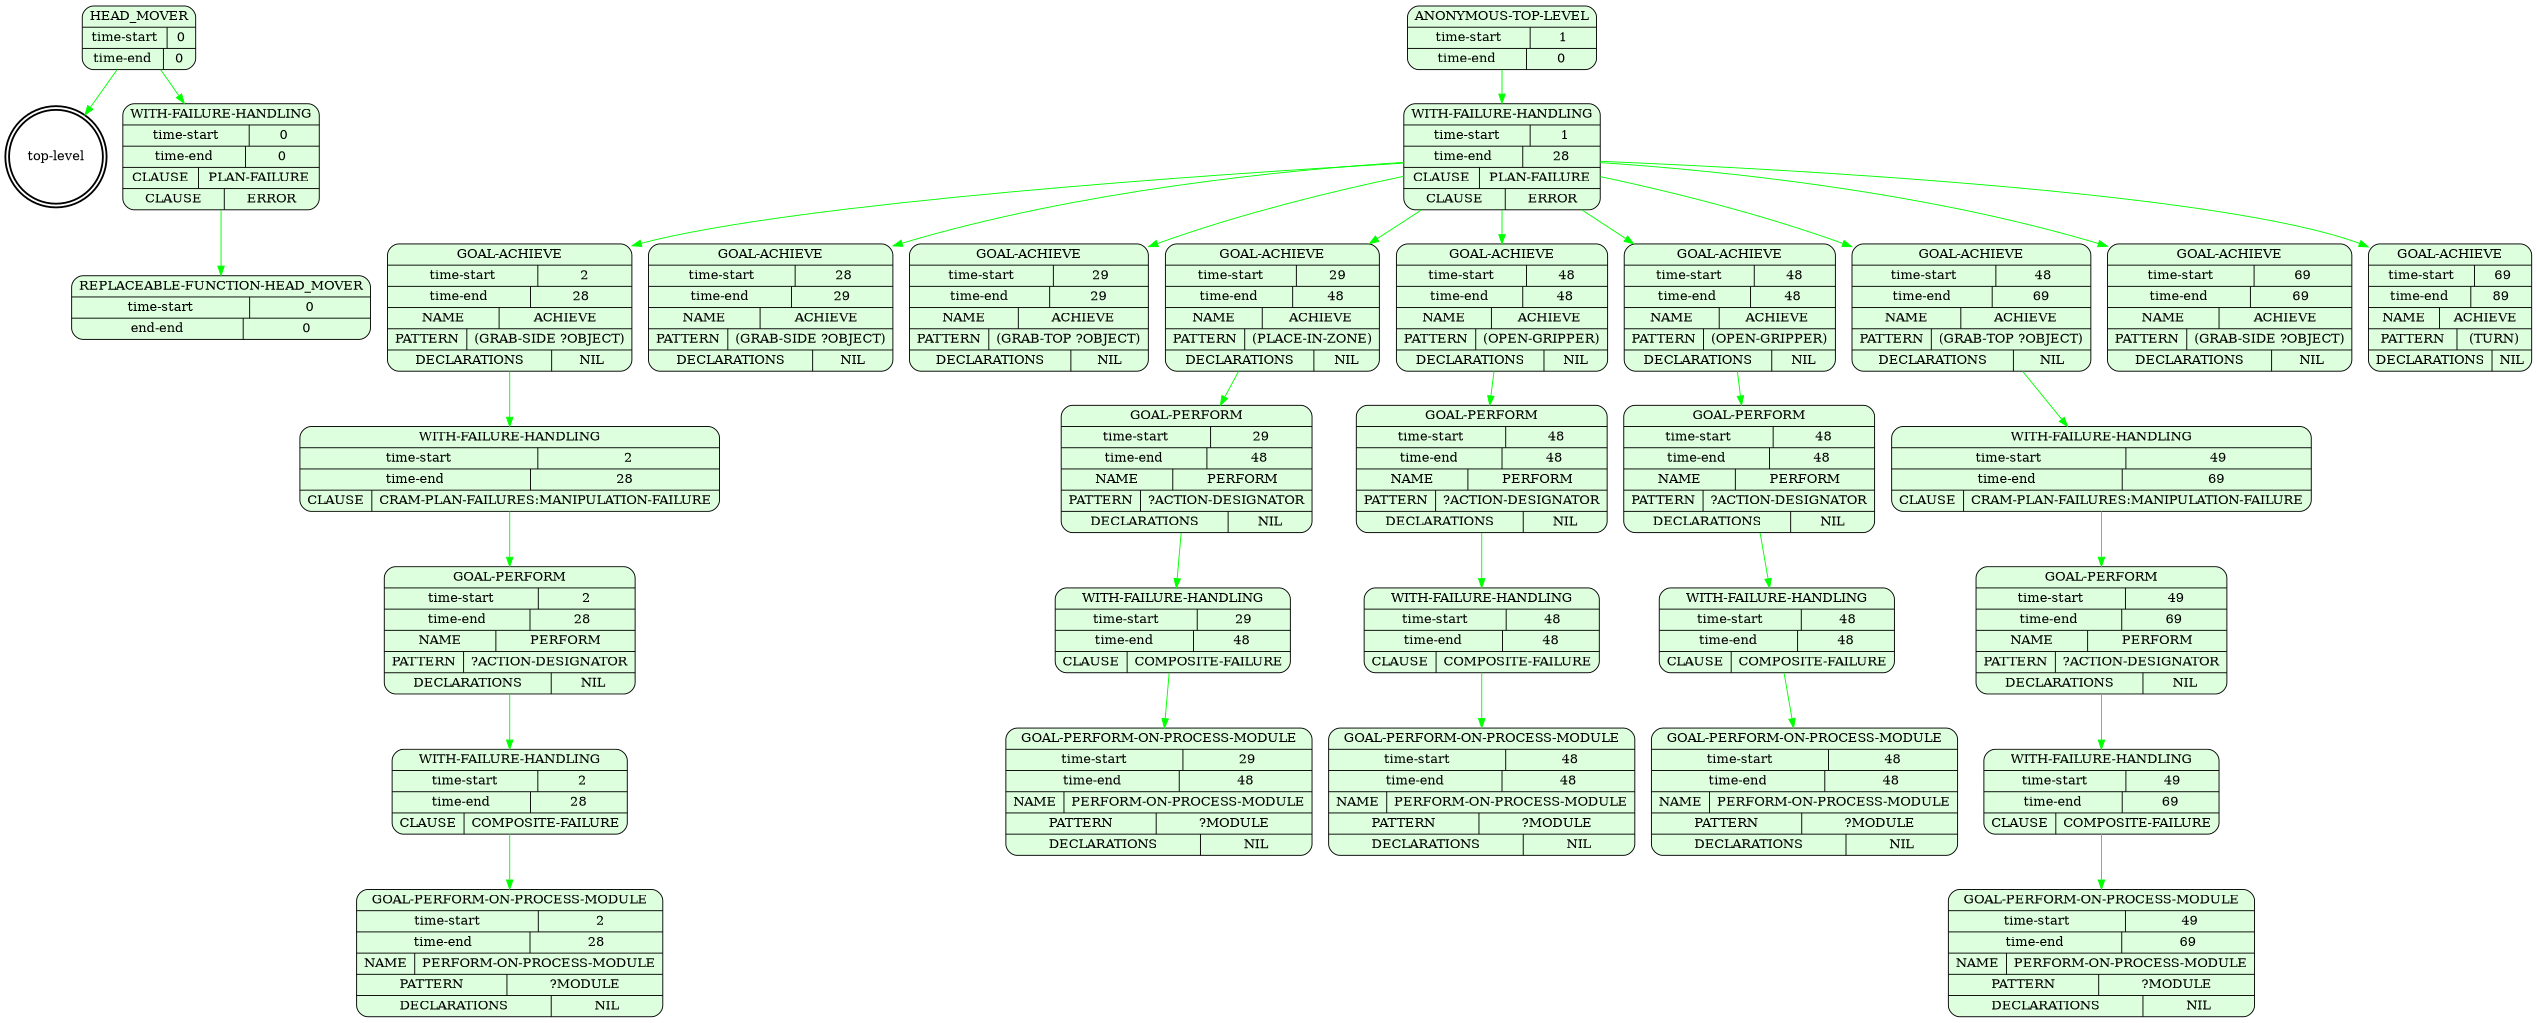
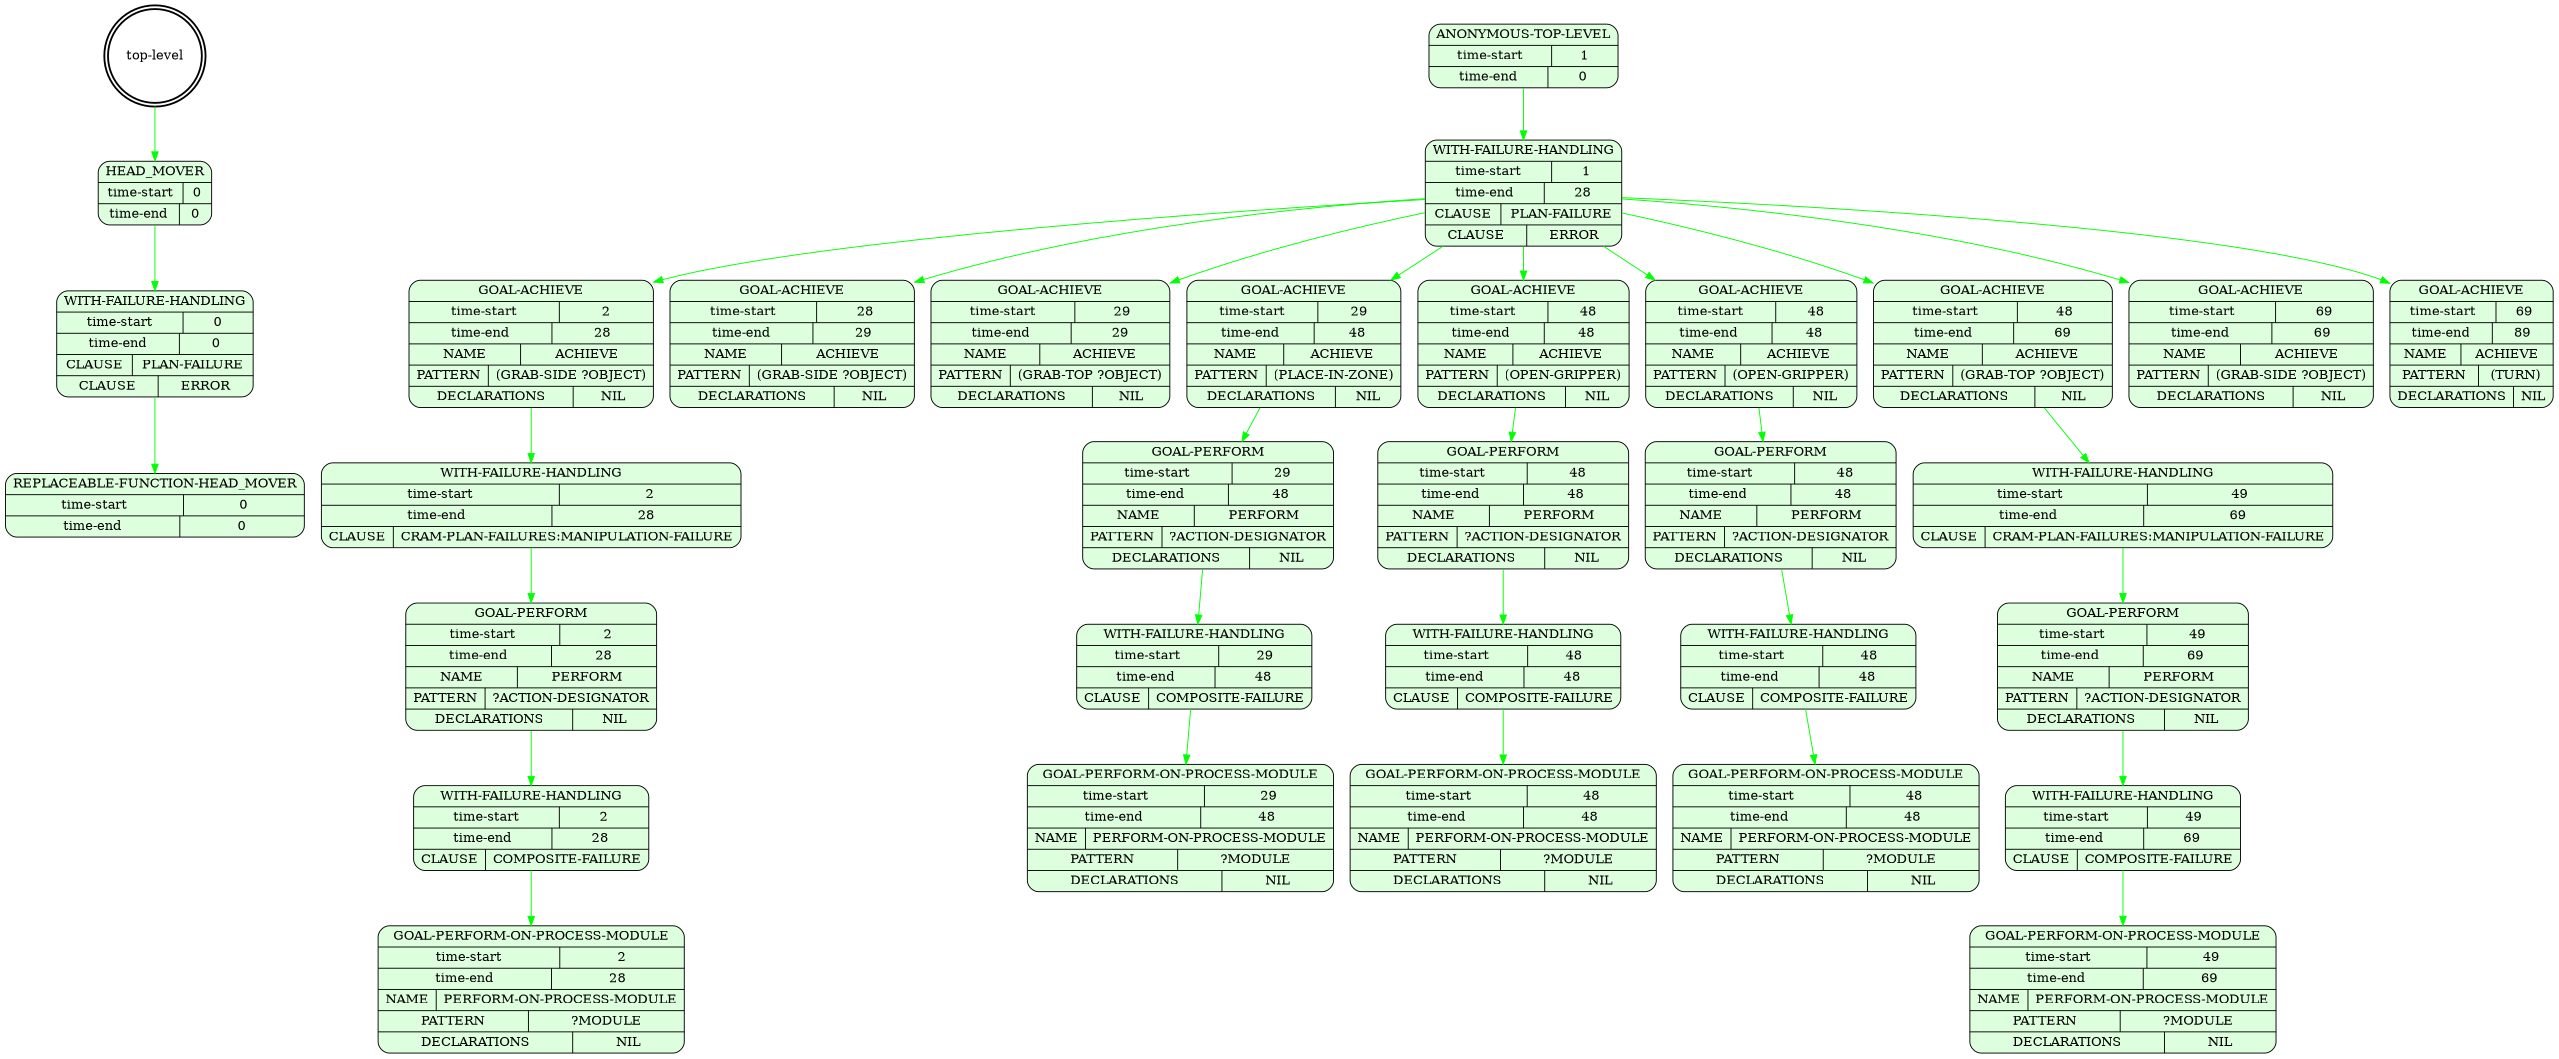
edge "HEAD_MOVER" -> "top-level": reversed
node "REPLACEABLE-FUNCTION-HEAD_MOVER": text "end-end" -> "time-end"
